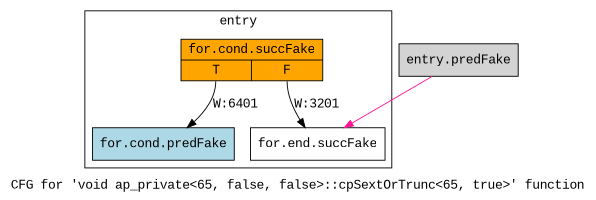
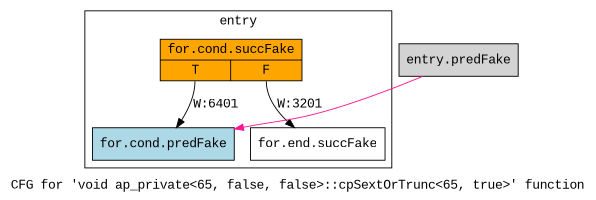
edge "entry.predFake" -> "for.end.succFake": now "entry.predFake" -> "for.cond.predFake"
